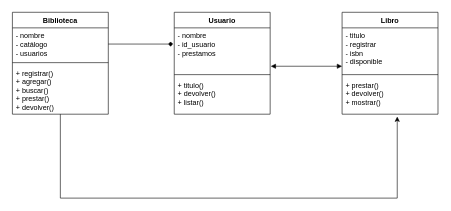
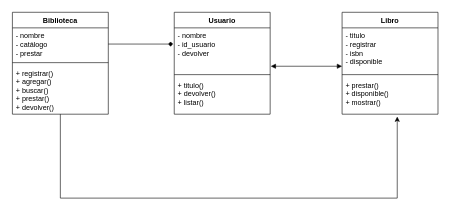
node "- nombre - catálogo - usuarios": label "- nombre - catálogo - usuarios" -> "- nombre - catálogo - prestar"
node "- nombre - id_usuario - prestamos": label "- nombre - id_usuario - prestamos" -> "- nombre - id_usuario - devolver"
node "+ prestar() + devolver() + mostrar()": label "+ prestar() + devolver() + mostrar()" -> "+ prestar() + disponible() + mostrar()"
